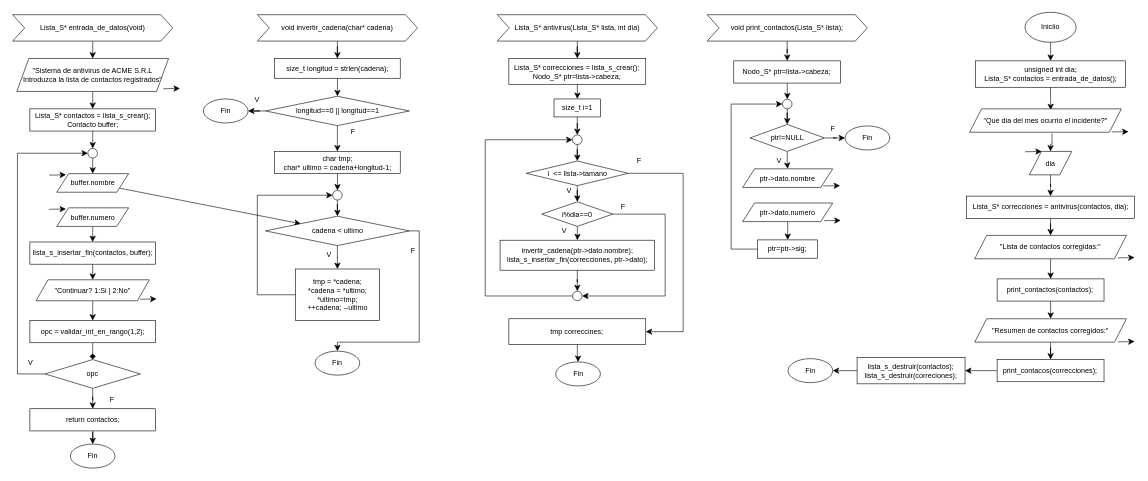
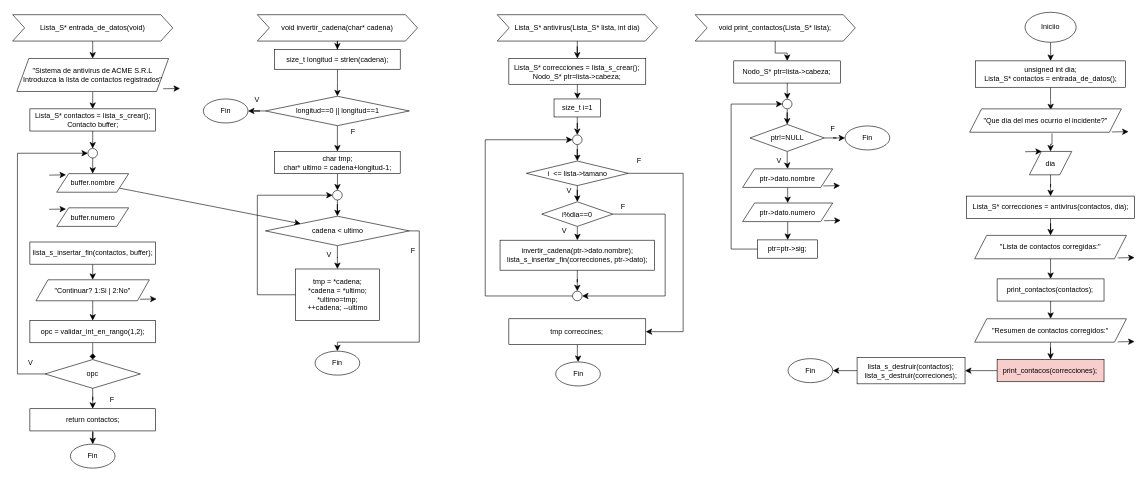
node "void print_contactos(Lista_S* lista);": moved (787, 28) -> (775, 28)
node "size_t longitud = strlen(cadena);": moved (337, 68) -> (337, 59)
edge "ptr->dato.nombre" -> "ptr->dato.numero": added
edge "buffer.numero" -> "lista_s_insertar_fin(contactos, buffer);": removed
node "print_contacos(correcciones);": fillcolor #ffffff -> #f8cecc
